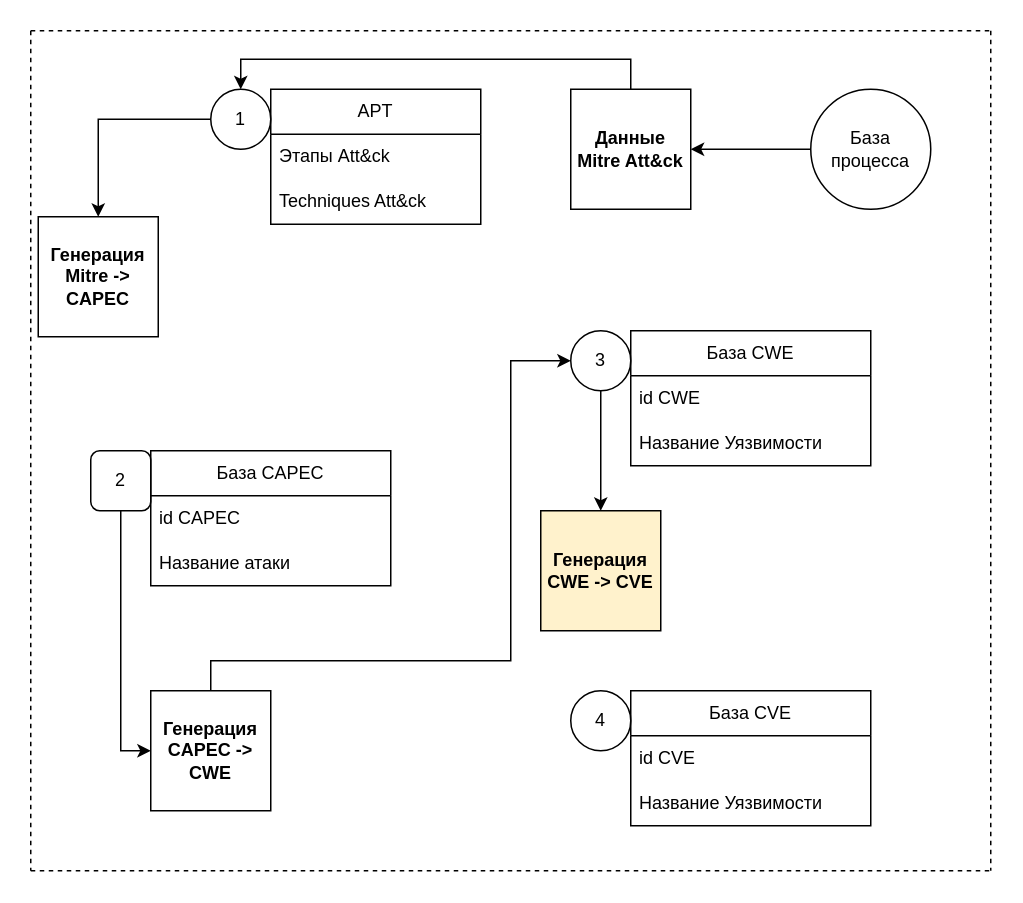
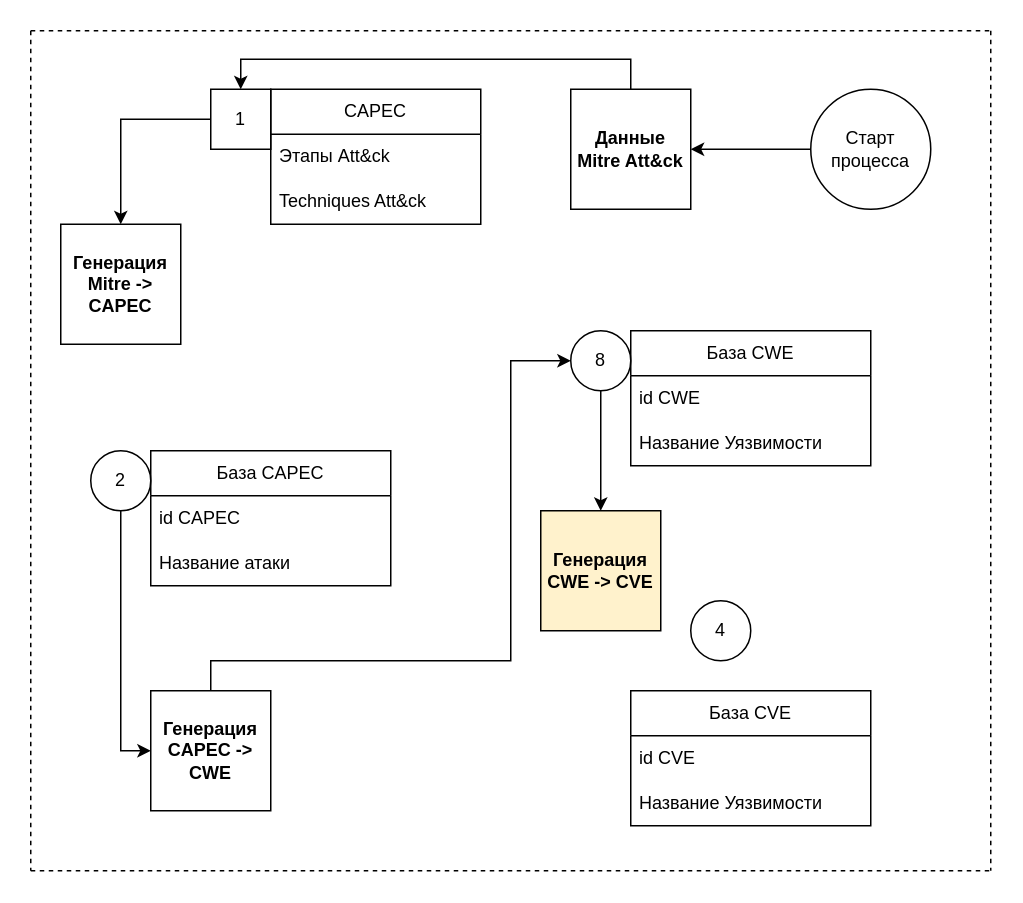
node "APT": label "APT" -> "CAPEC"
node "1": shape ellipse -> rectangle
node "База процесса": label "База процесса" -> "Старт процесса"
node "Генерация Mitre -> CAPEC": moved (98, 277) -> (121, 284)
node "3": label "3" -> "8"
node "2": shape rounded rectangle -> ellipse
node "4": moved (601, 721) -> (721, 631)
